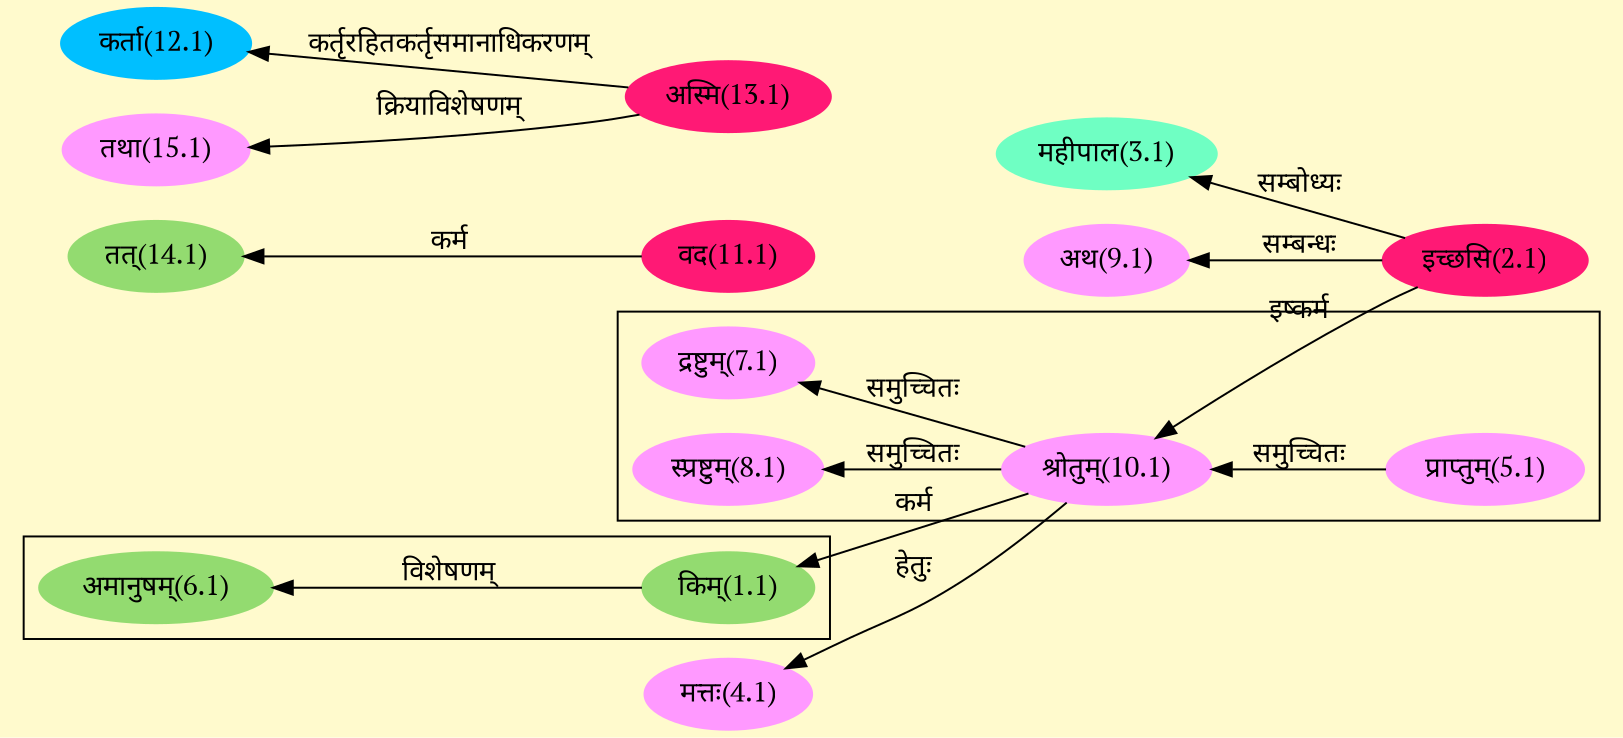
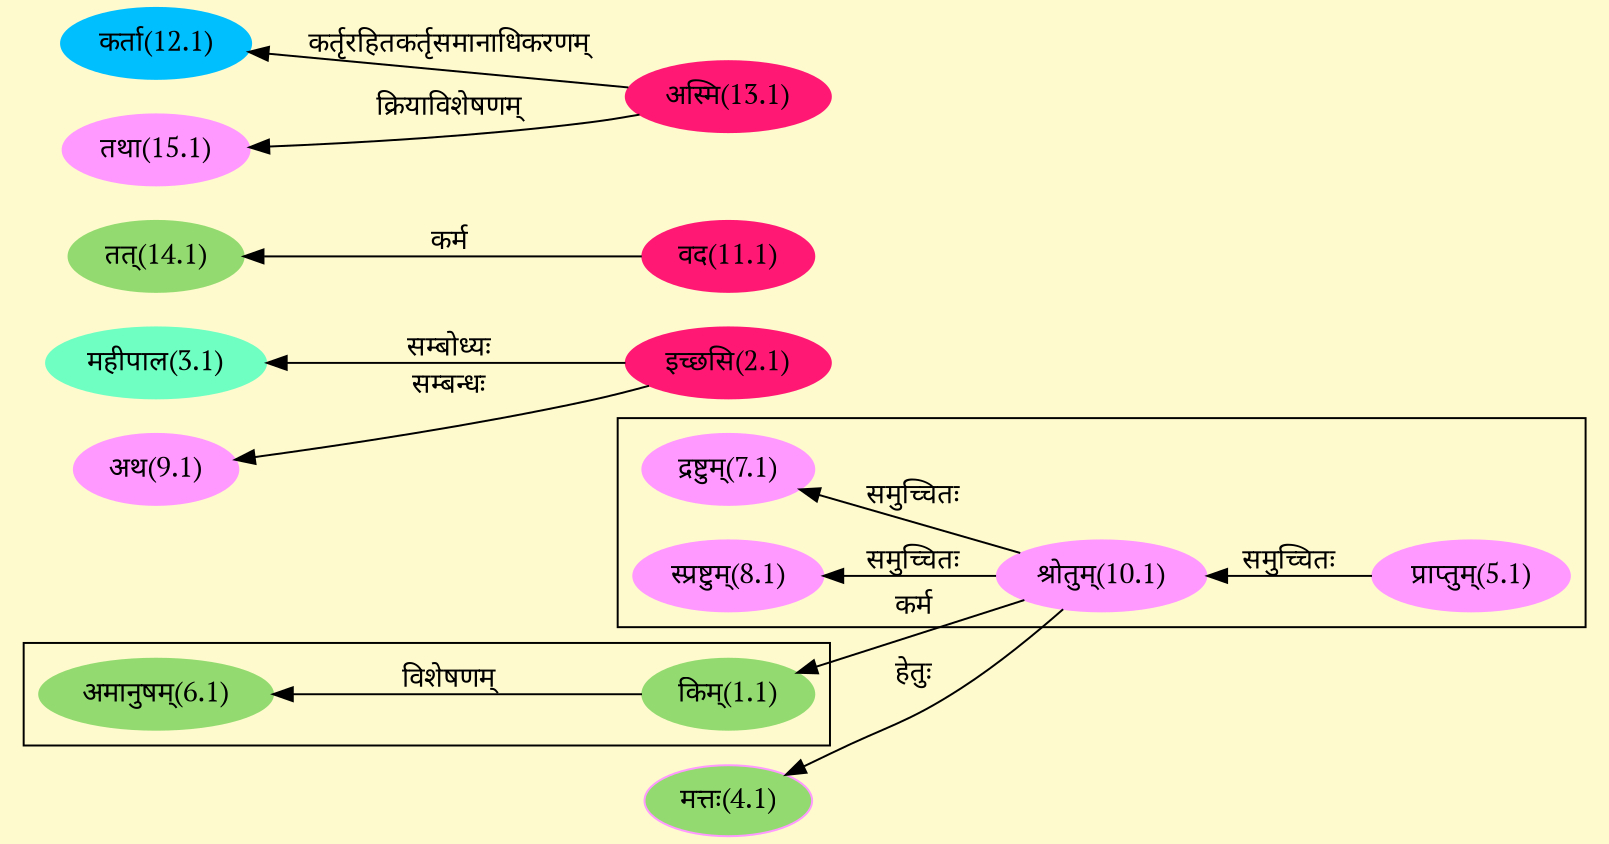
edge "इच्छसि(2.1)" -> "श्रोतुम्(10.1)": removed, label "इष्कर्म"
node "मत्तः(4.1)": fillcolor #ff99ff -> #93db70
